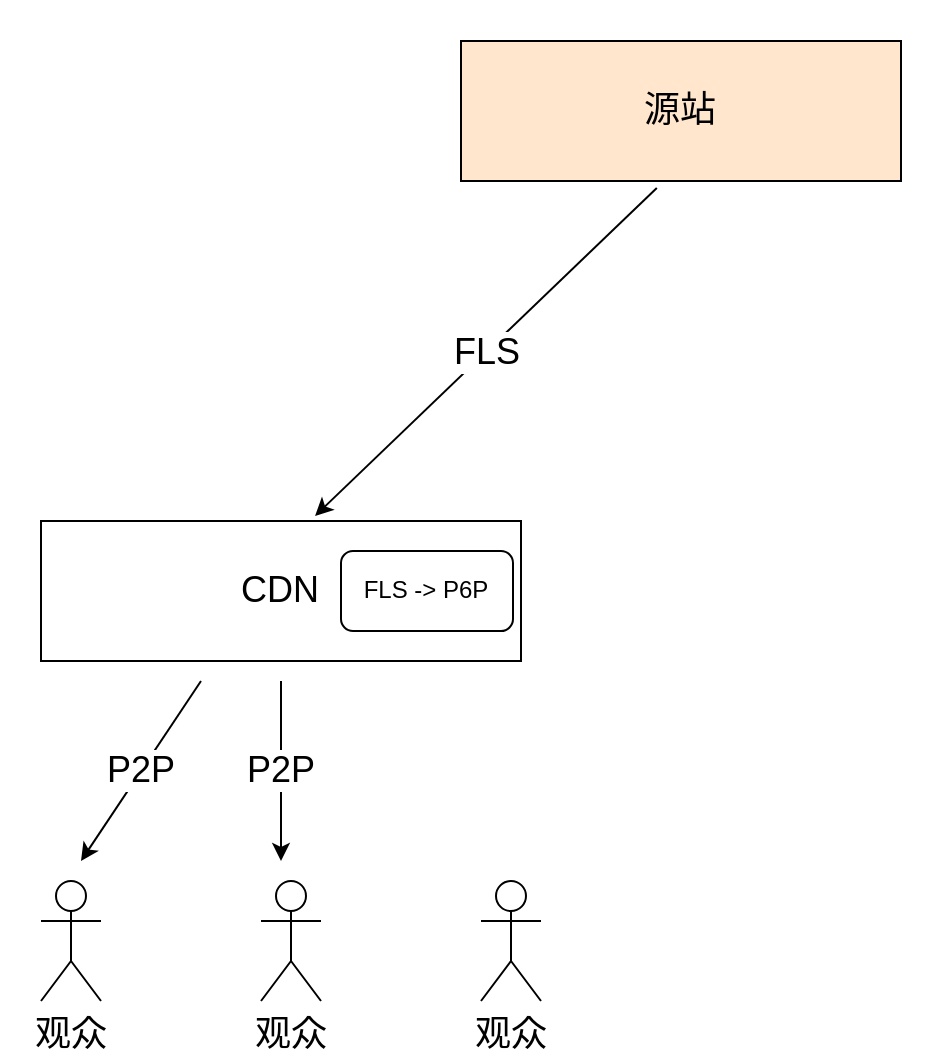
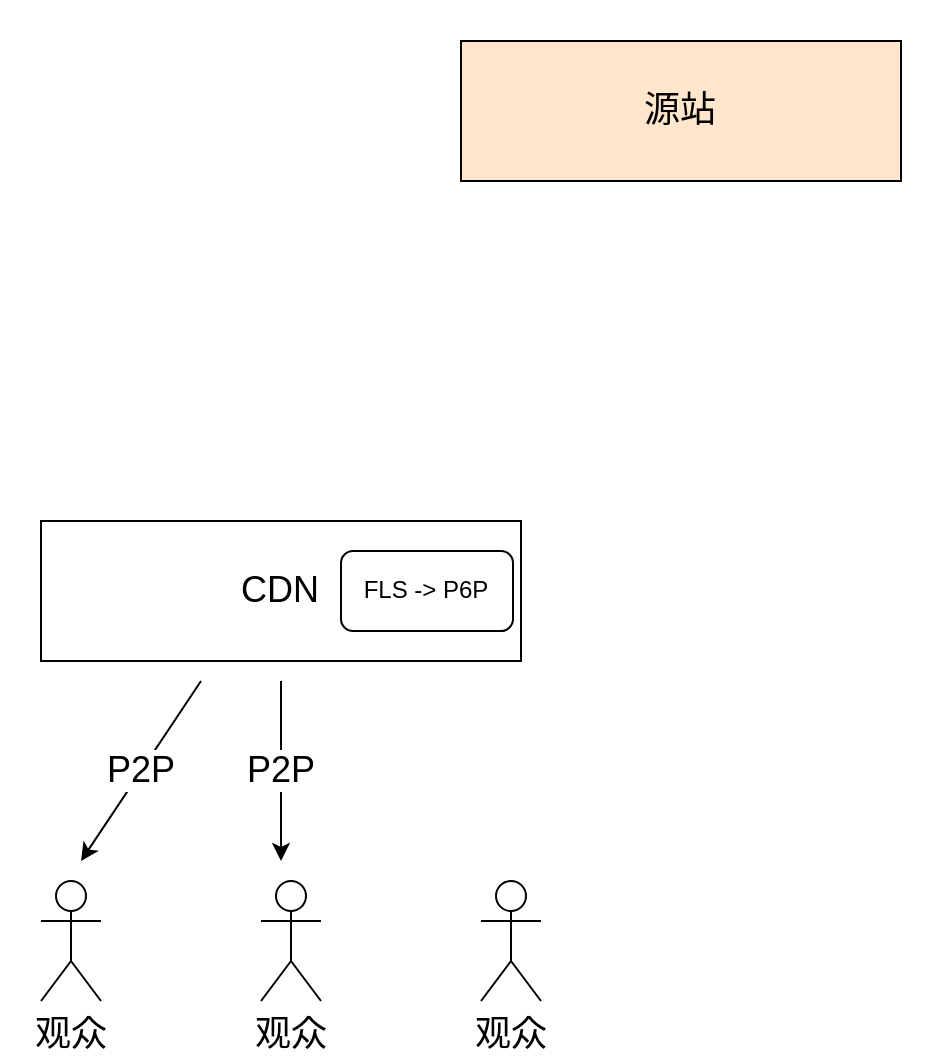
edge "源站" -> "CDN": removed, label "FLS"
